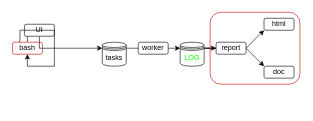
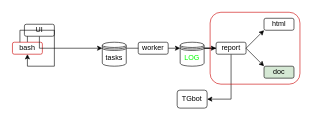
node "doc": fillcolor #ffffff -> #d5e8d4
node "TGbot": added
edge "report" -> "TGbot": added
